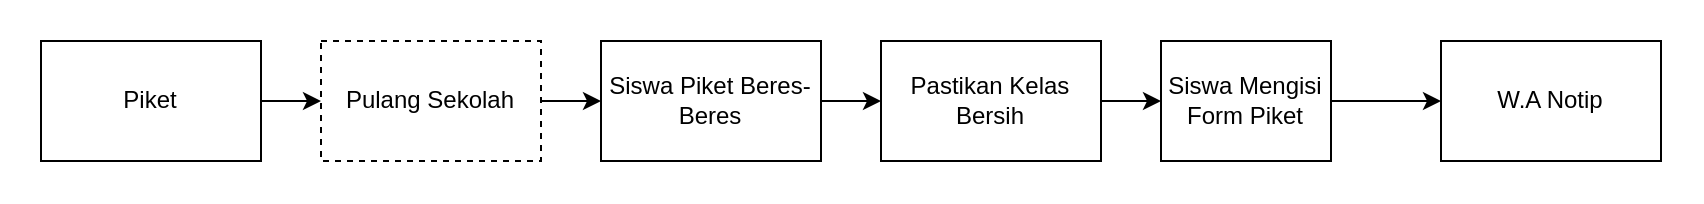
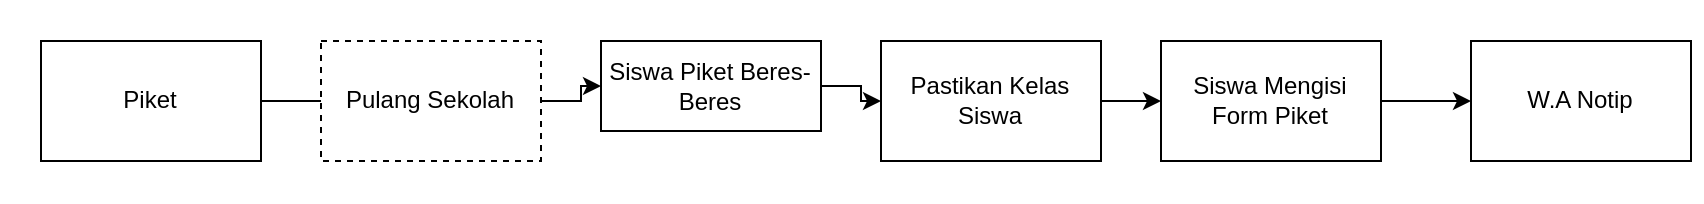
edge "Piket" -> "Pulang Sekolah": arrowhead classic -> none
node "Siswa Piket Beres-Beres": size 220x120 -> 220x90
node "Pastikan Kelas Bersih": label "Pastikan Kelas Bersih" -> "Pastikan Kelas Siswa"
node "Siswa Mengisi Form Piket": size 170x120 -> 220x120
node "W.A Notip": moved (1551, 101) -> (1581, 101)
